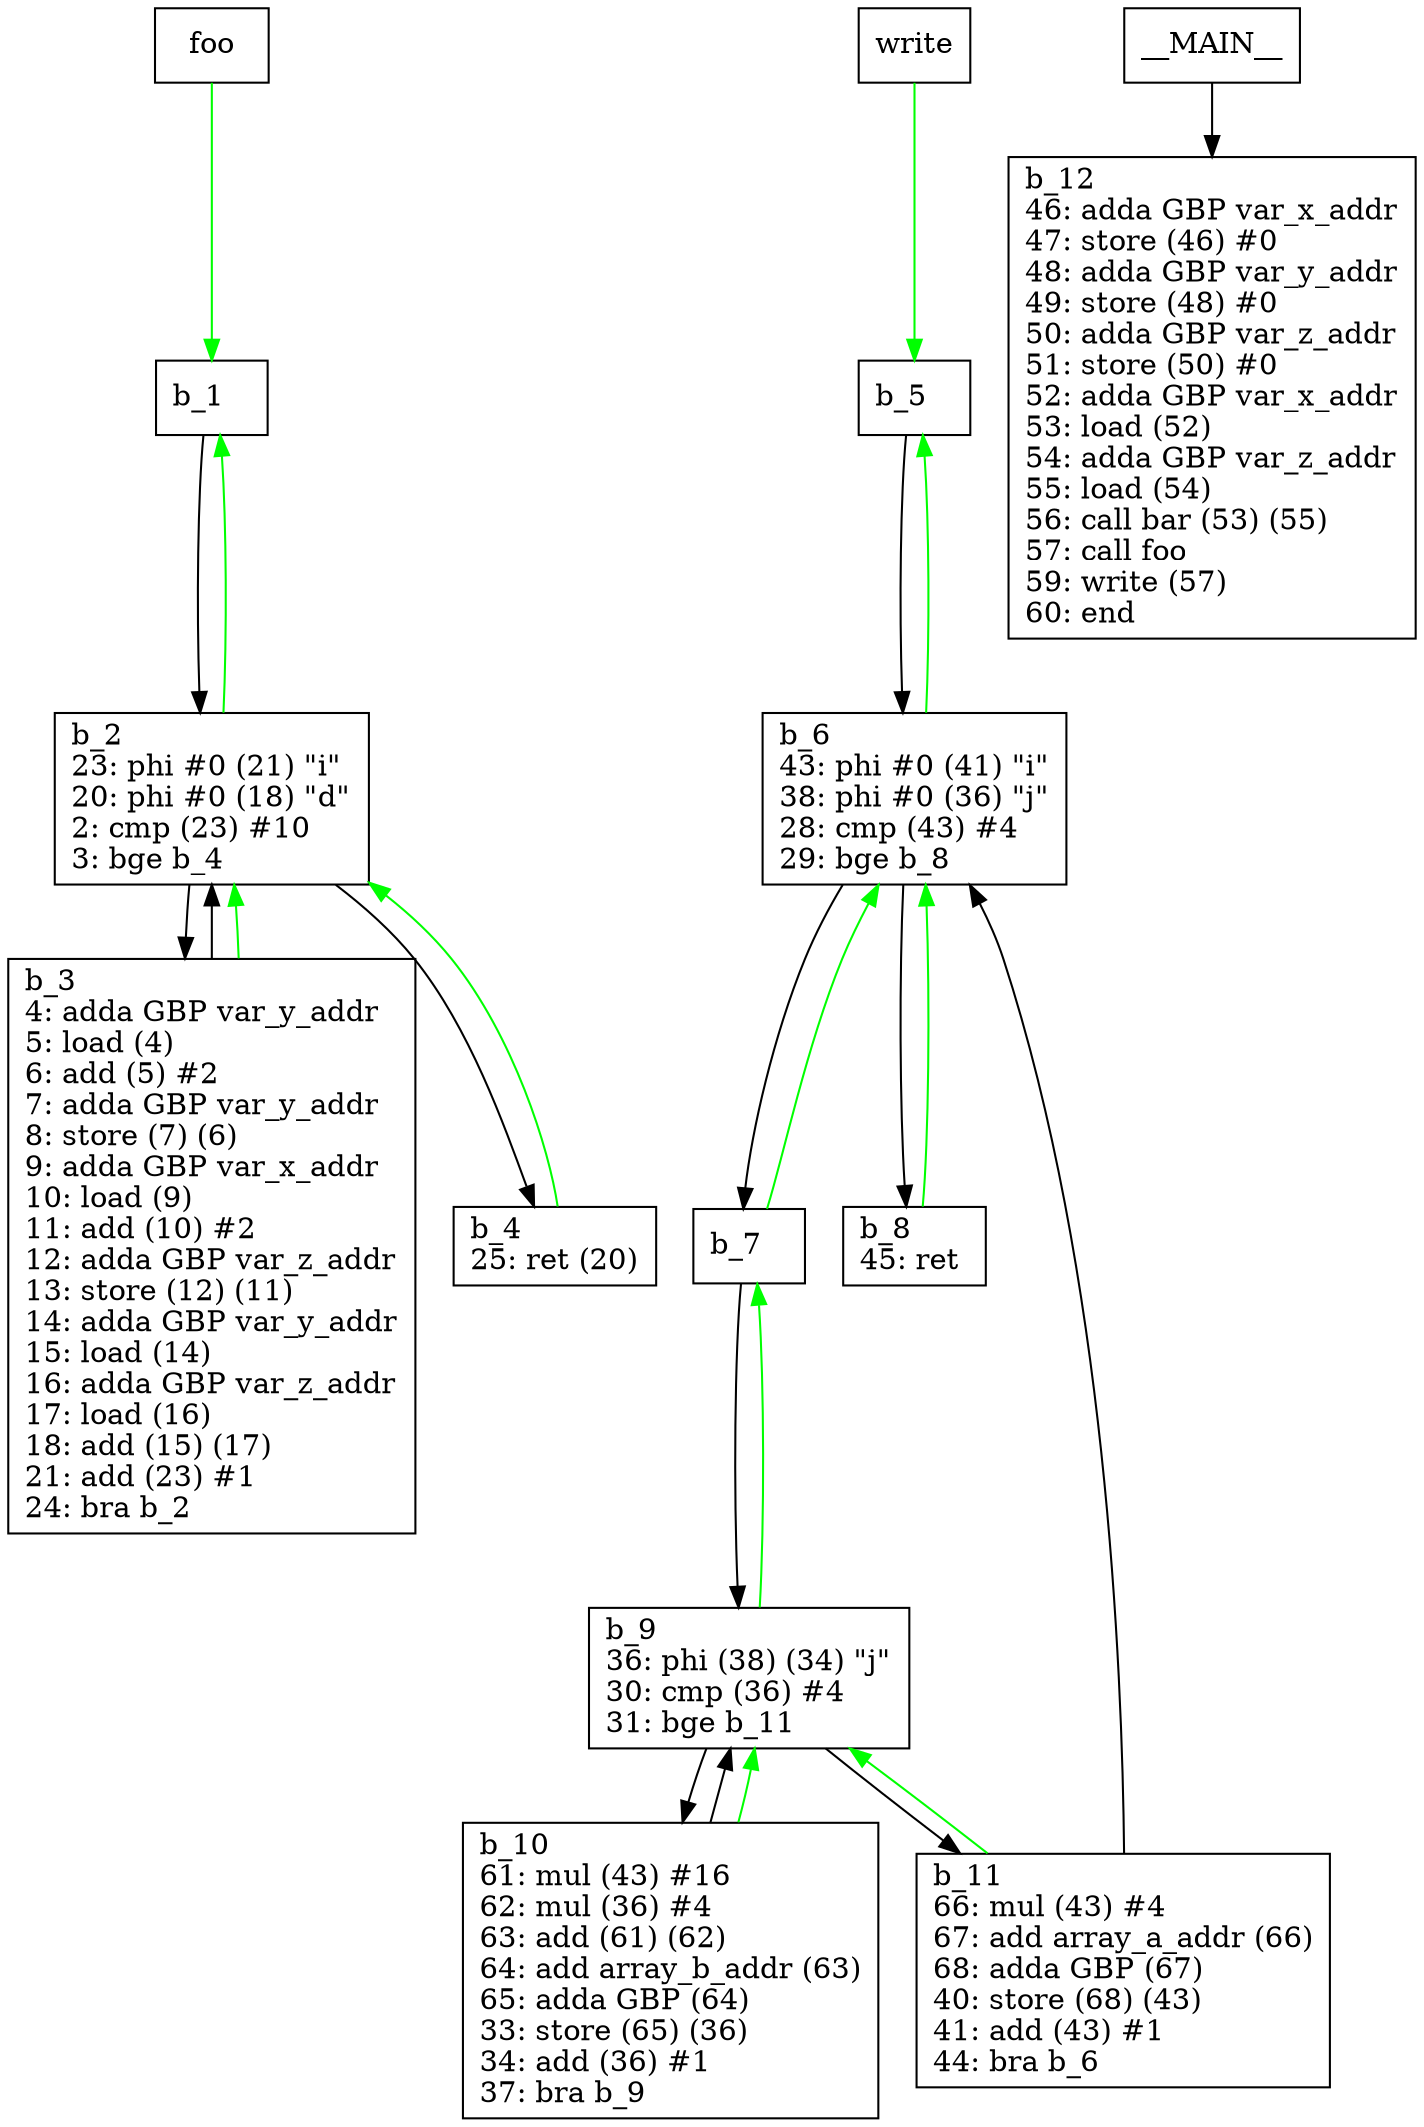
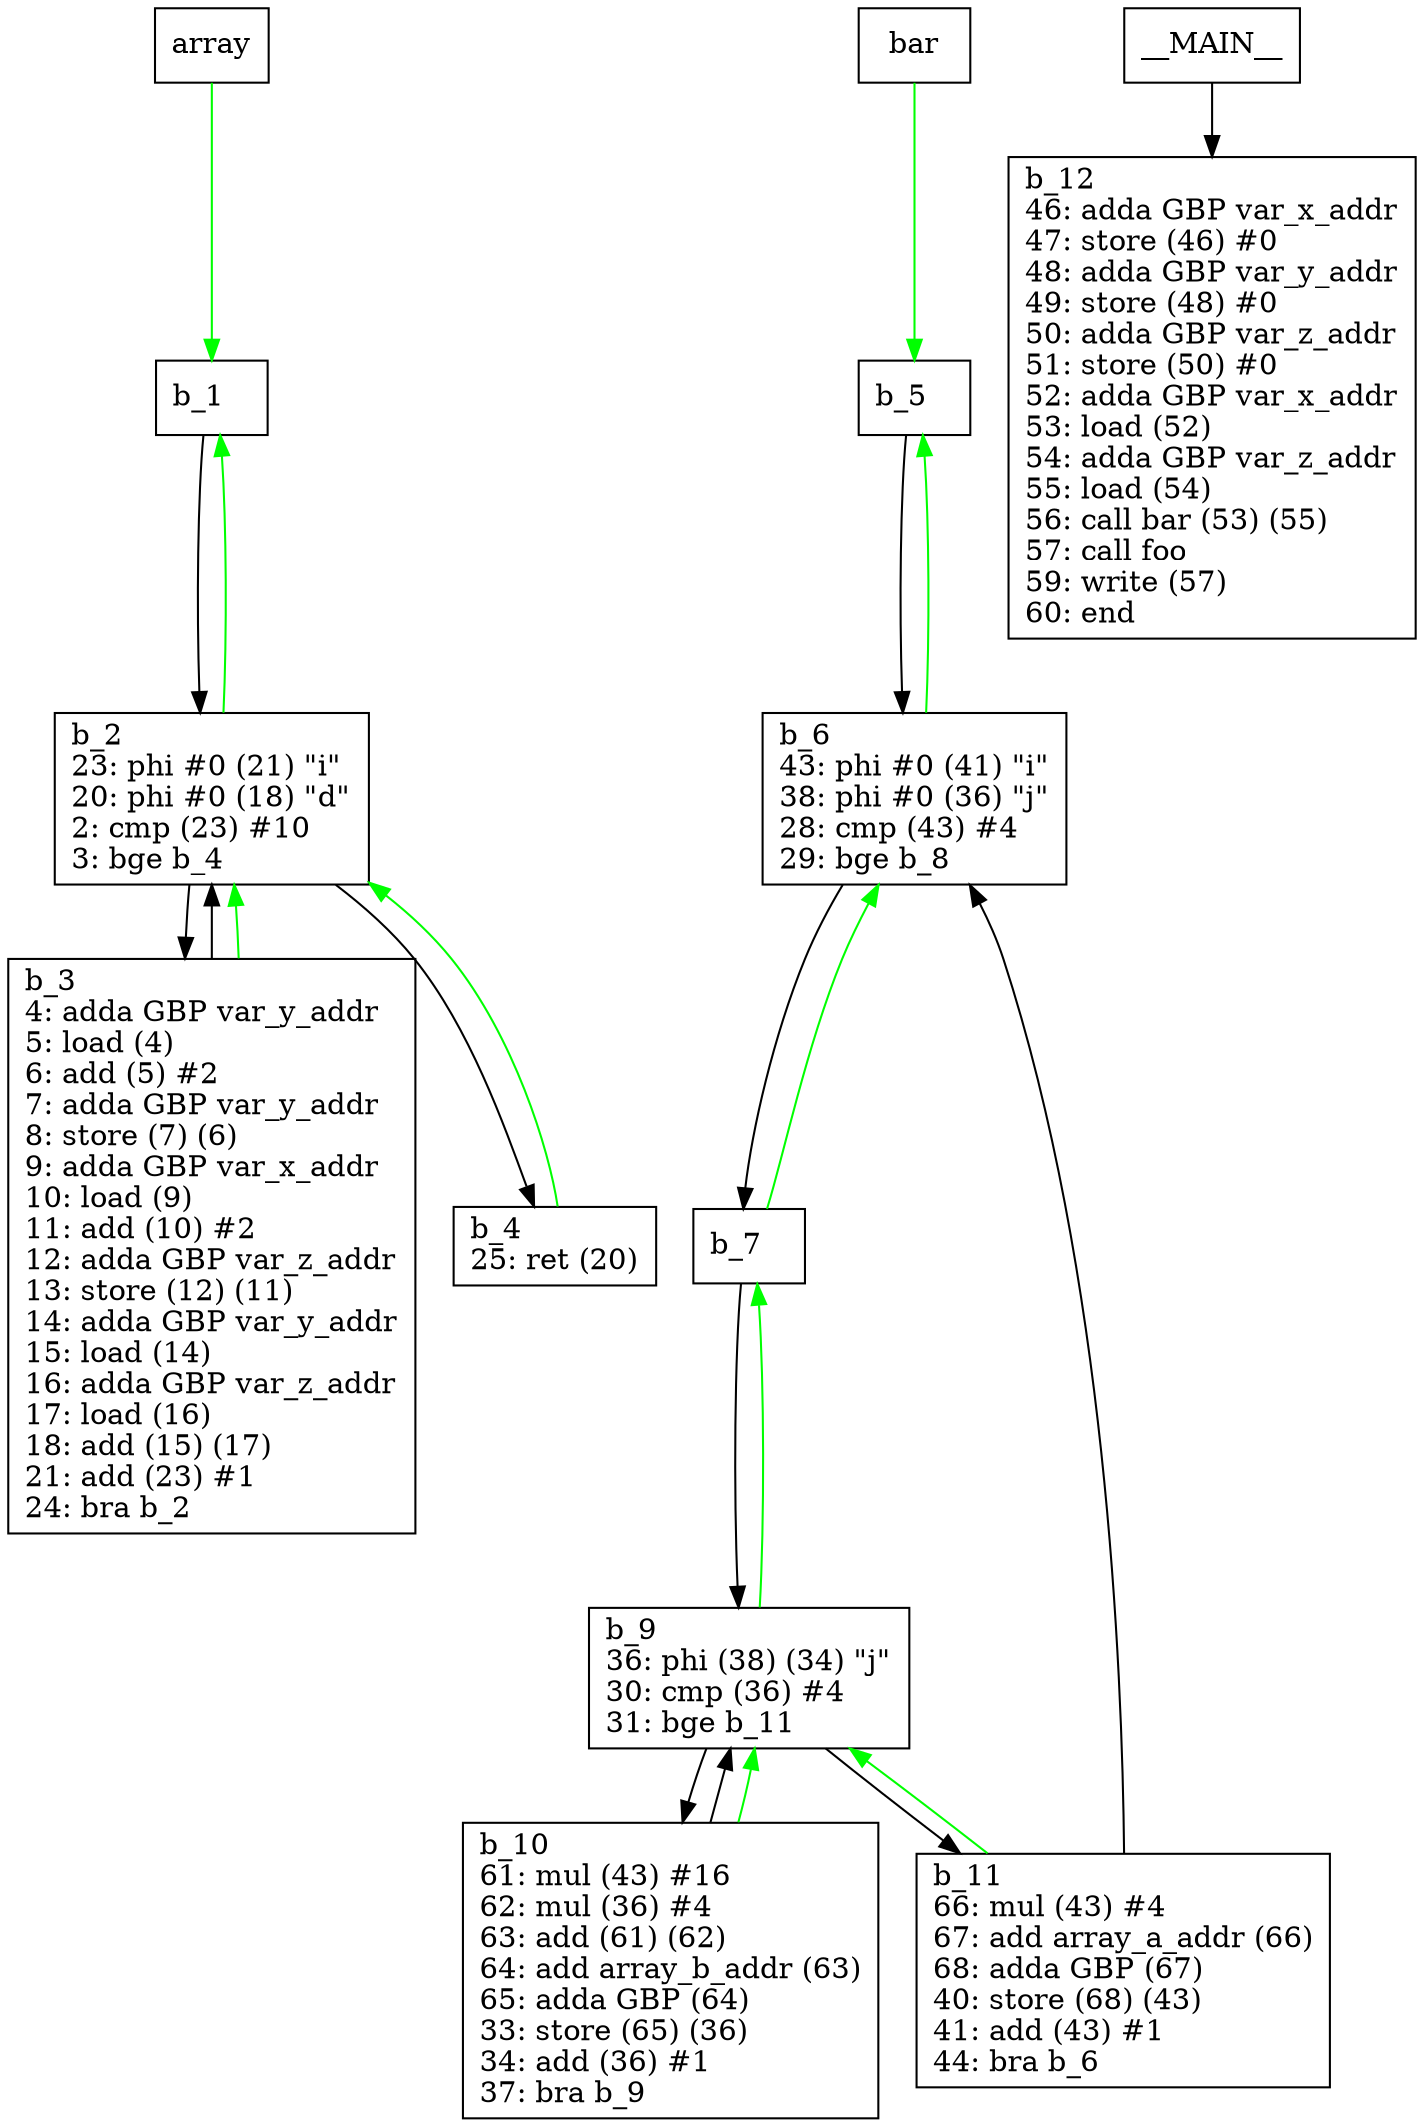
node "foo": label "foo" -> "array"
node "write": label "write" -> "bar"
node "b_8 45: ret": removed
